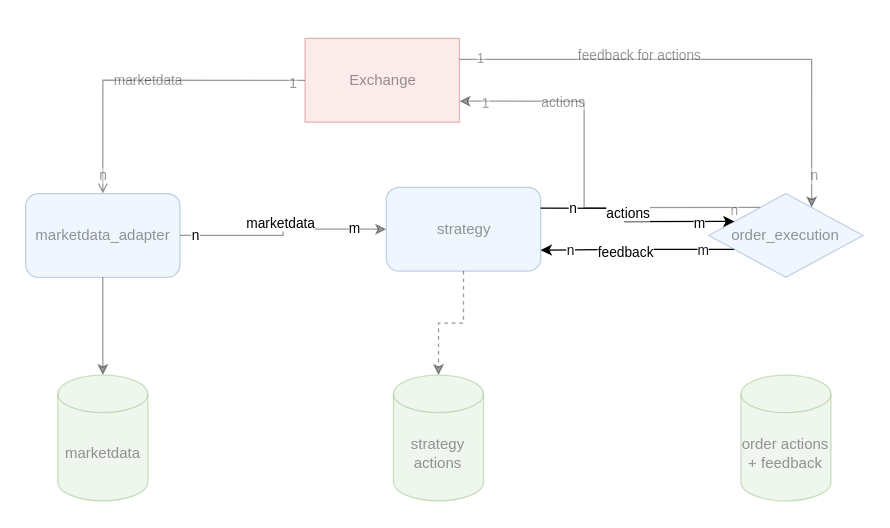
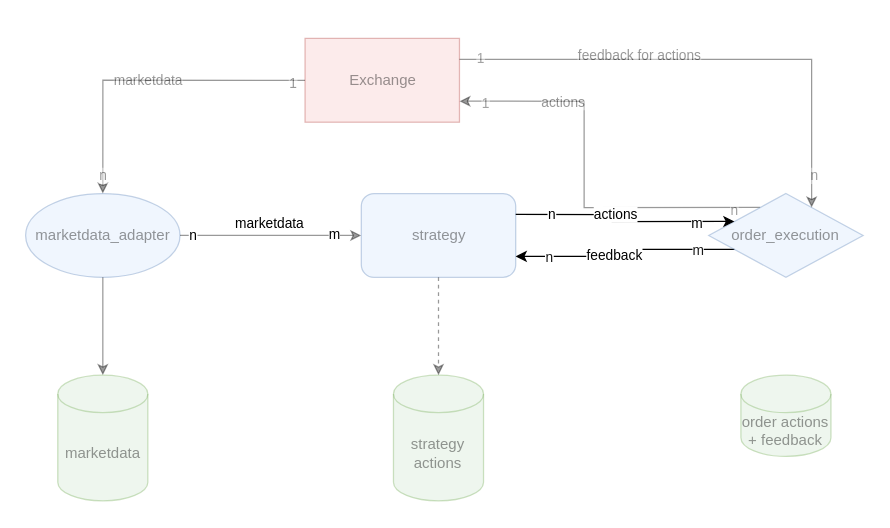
edge "Exchange" -> "marketdata_adapter": arrowhead open -> classic
node "strategy": moved (464, 229) -> (439, 235)
node "marketdata_adapter": shape rounded rectangle -> ellipse
node "order actions + feedback": size 90x126 -> 90x81
